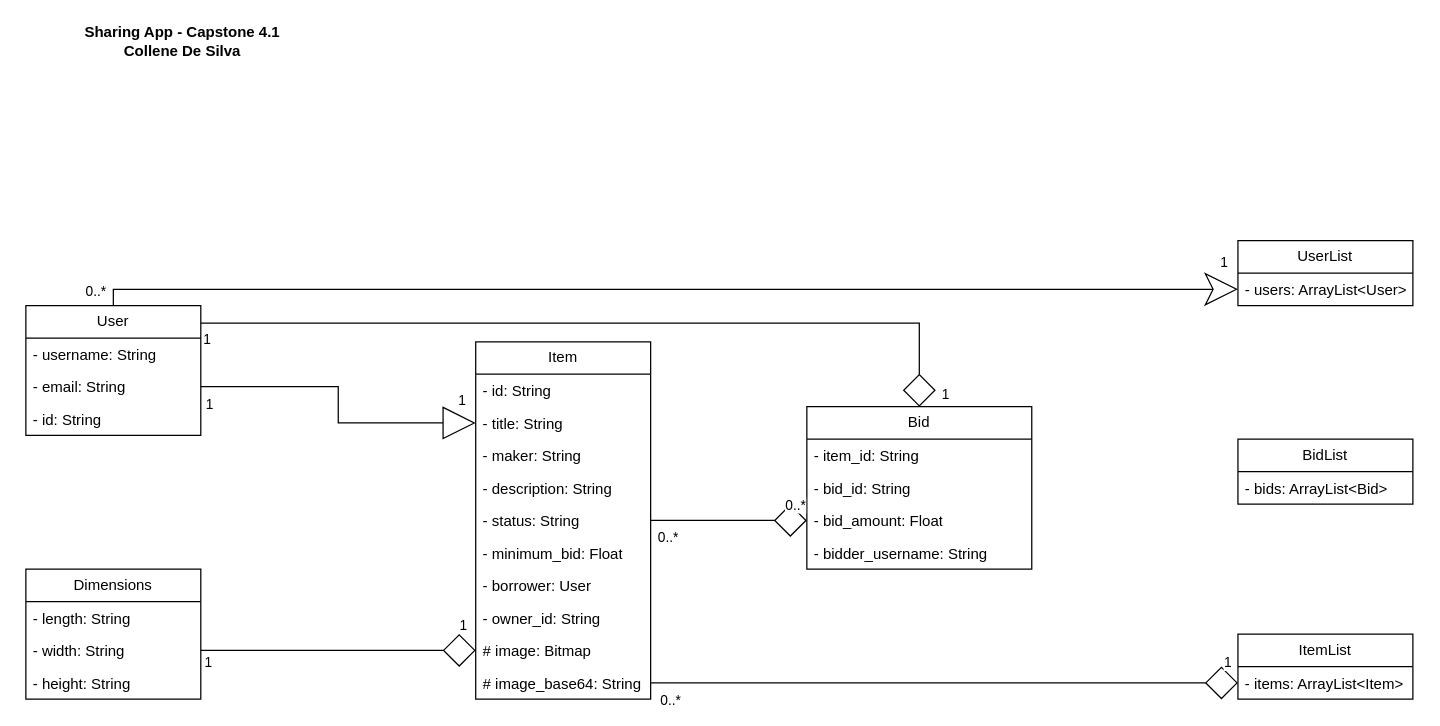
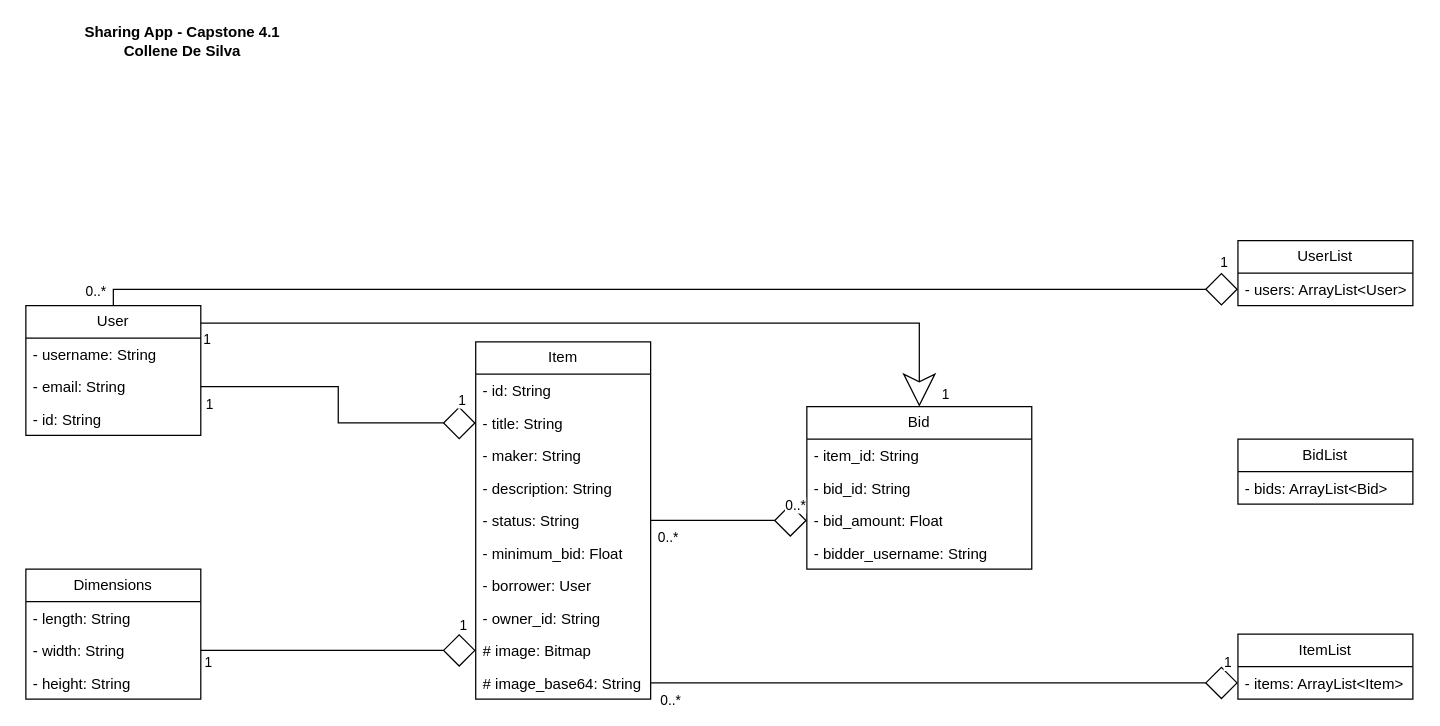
edge "User" -> "- users: ArrayList<User>": arrowhead classic -> diamond
edge "User" -> "Bid": arrowhead diamond -> classic
edge "- email: String" -> "- title: String": arrowhead block -> diamond
